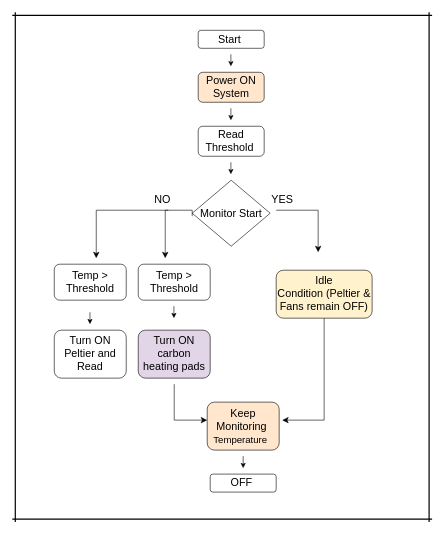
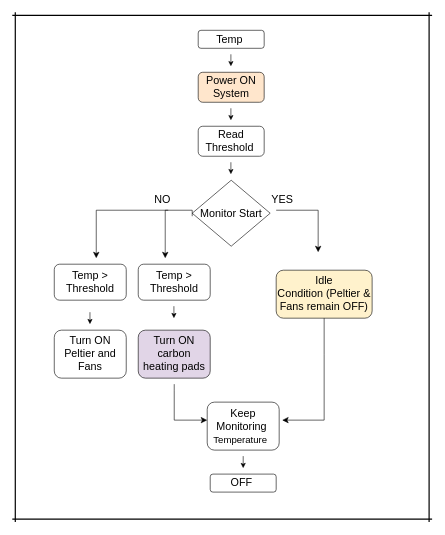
node "Start": label "Start" -> "Temp"
node "Turn ON Peltier and Read": label "Turn ON Peltier and Read" -> "Turn ON Peltier and Fans"
node "Keep Monitoring Temperature": fillcolor #ffe6cc -> #ffffff
